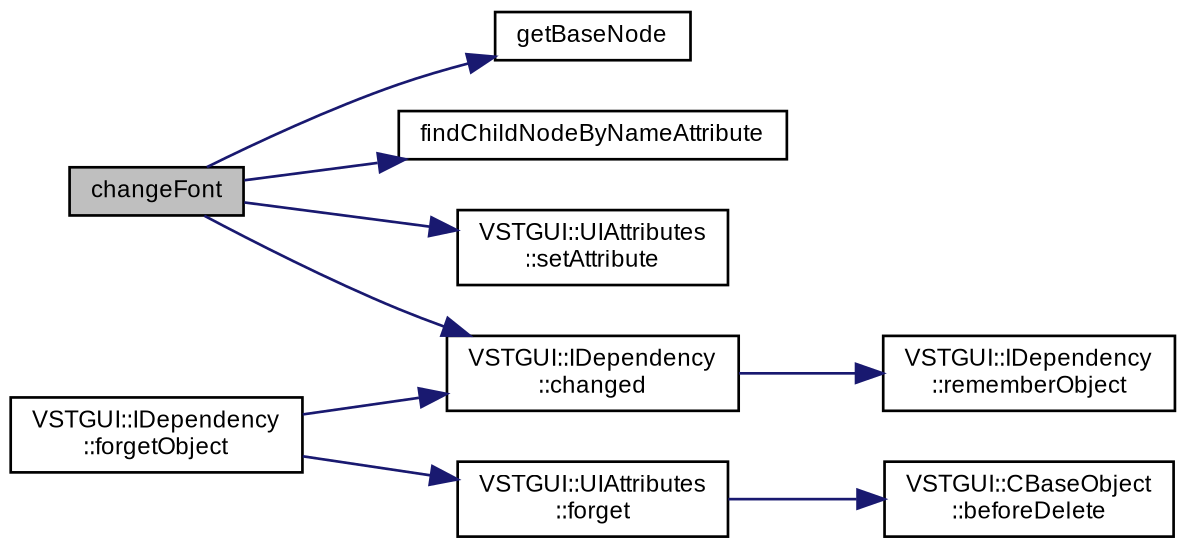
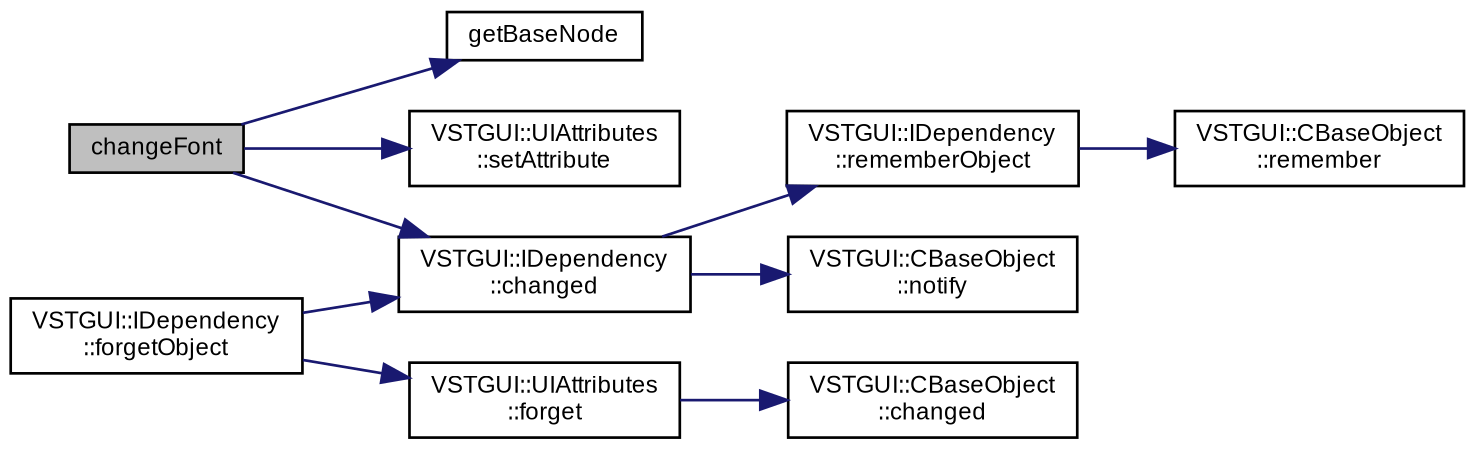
node "findChildNodeByNameAttribute": removed
node "VSTGUI::CBaseObject ::remember": added
node "VSTGUI::CBaseObject ::notify": added
node "VSTGUI::CBaseObject ::beforeDelete": label "VSTGUI::CBaseObject ::beforeDelete" -> "VSTGUI::CBaseObject ::changed"
